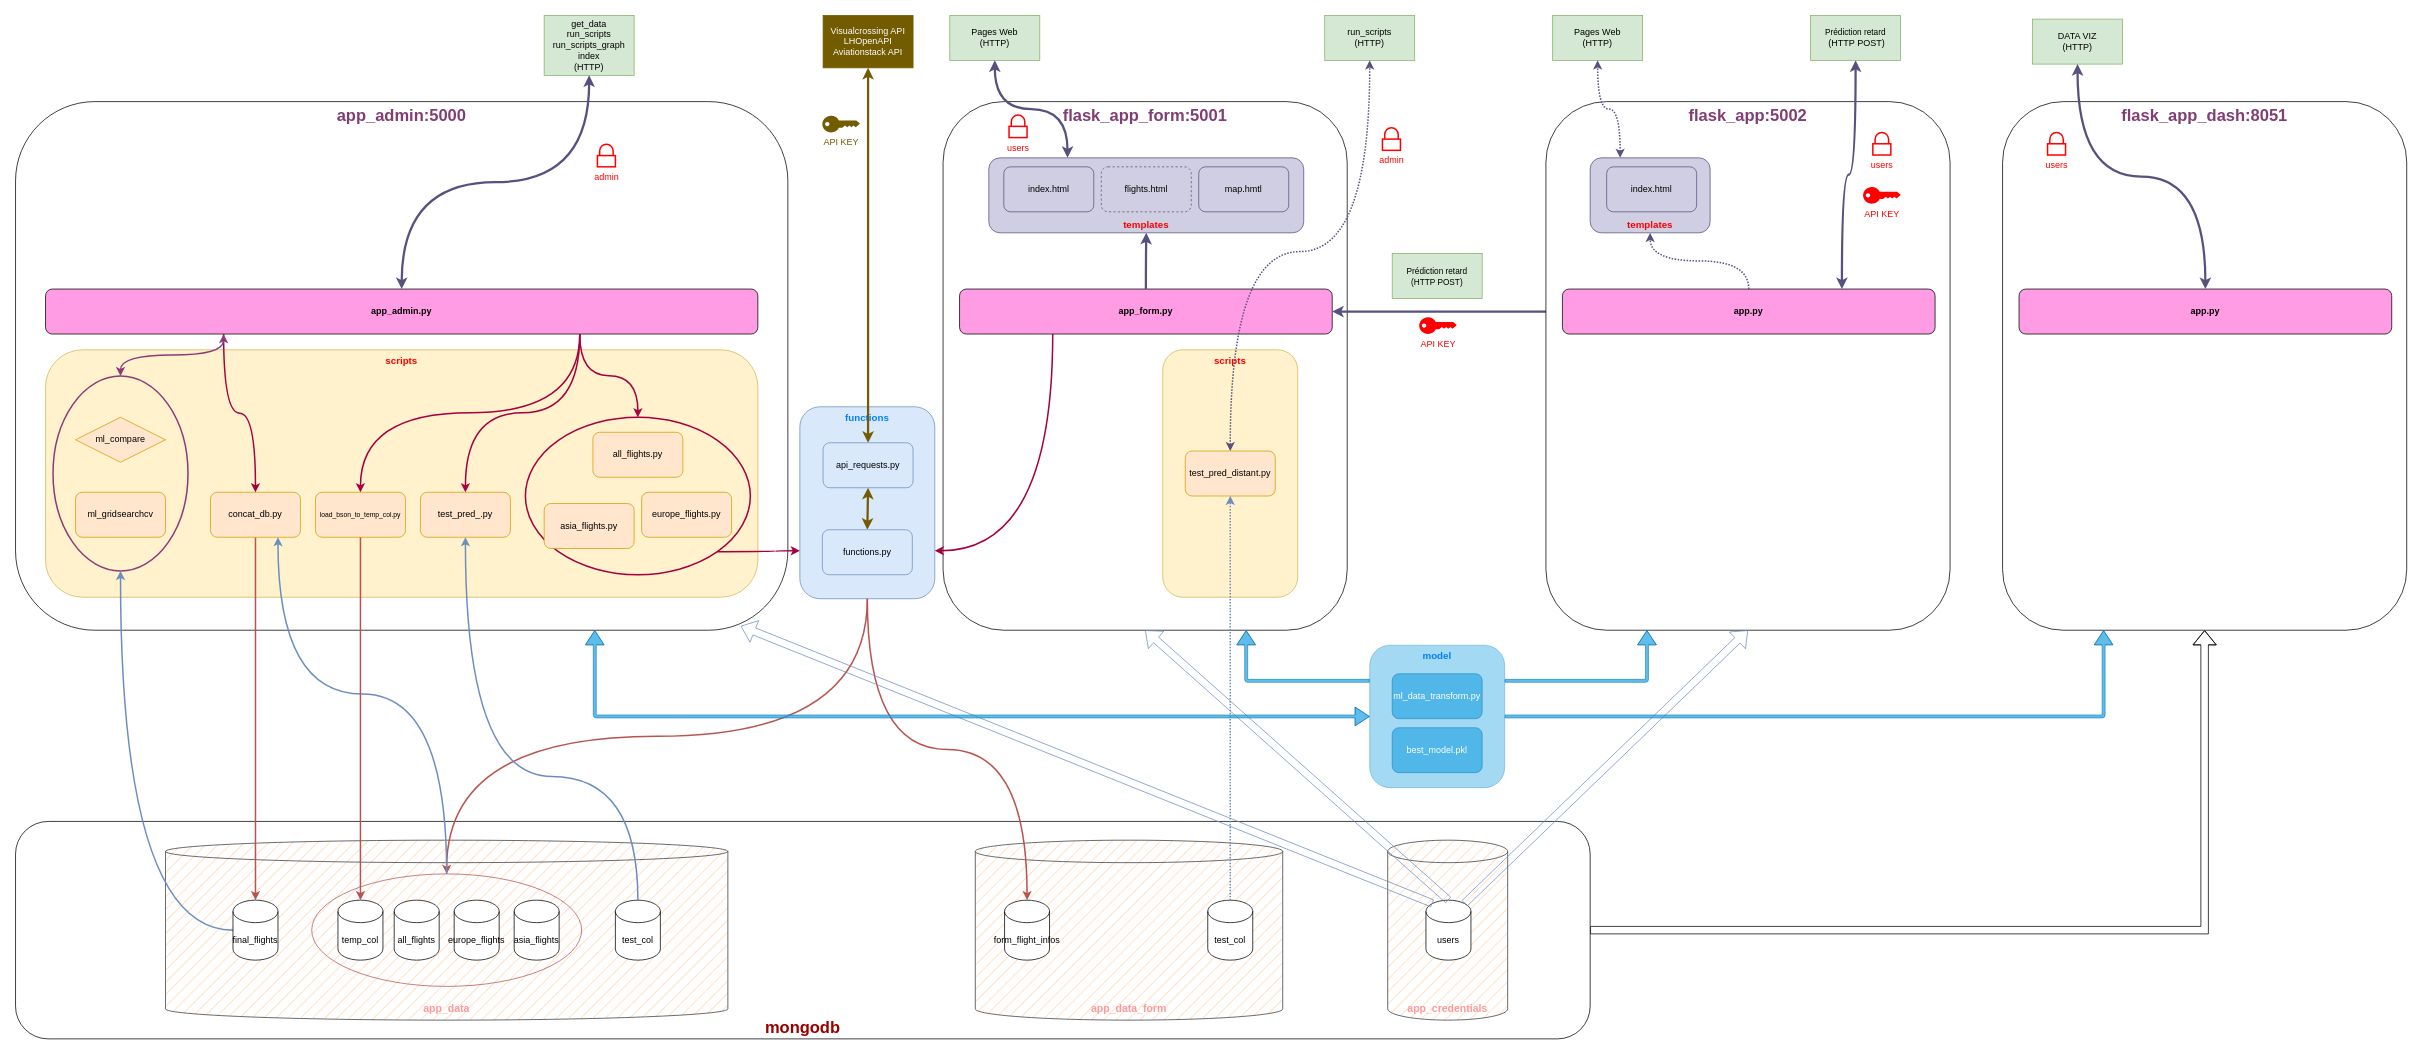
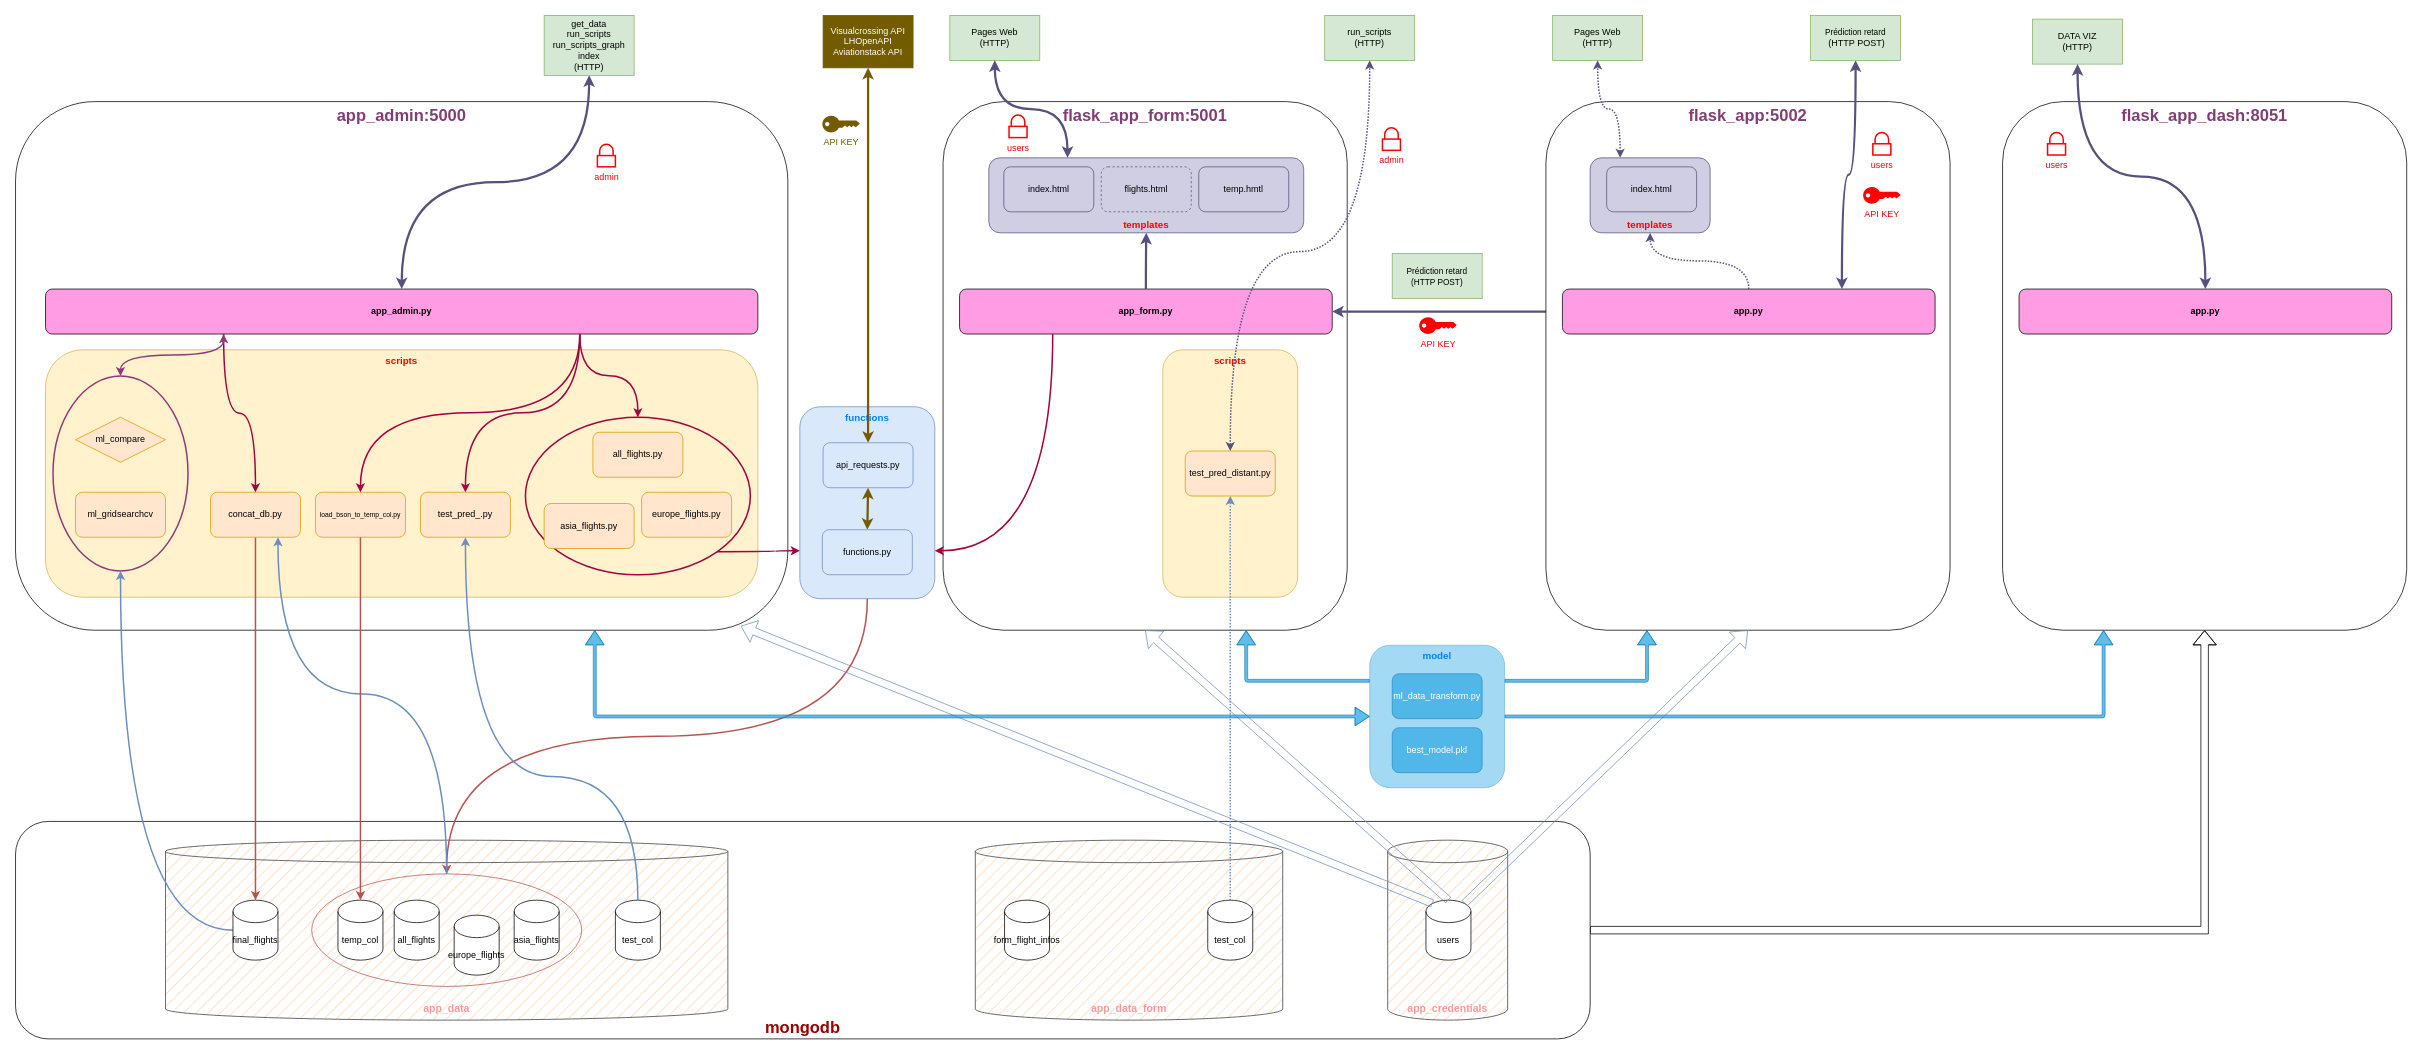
node "map.hmtl": label "map.hmtl" -> "temp.hmtl"
edge "functions" -> "form_flight_infos": removed
node "europe_flights": moved (477, 930) -> (477, 945)
